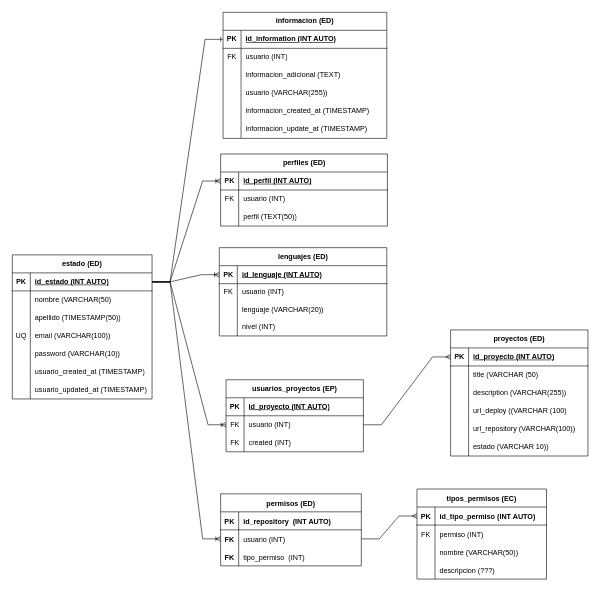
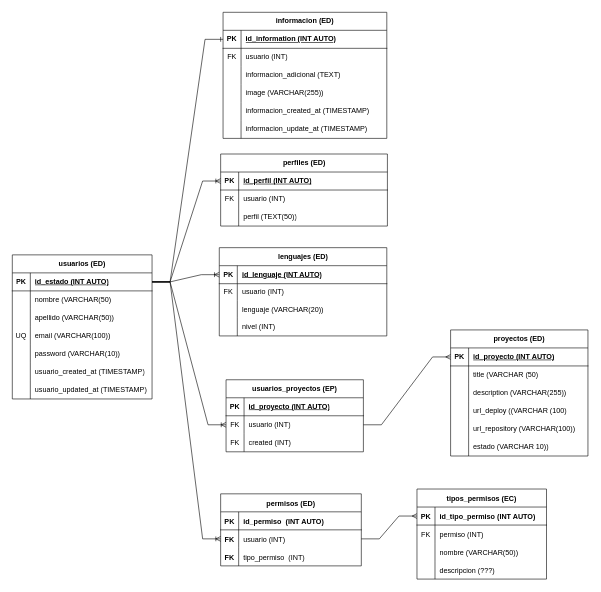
node "usuario (VARCHAR(255))": label "usuario (VARCHAR(255))" -> "image (VARCHAR(255))"
node "estado (ED)": label "estado (ED)" -> "usuarios (ED)"
node "apellido (TIMESTAMP(50))": label "apellido (TIMESTAMP(50))" -> "apellido (VARCHAR(50))"
node "id_repository (INT AUTO)": label "id_repository (INT AUTO)" -> "id_permiso (INT AUTO)"
